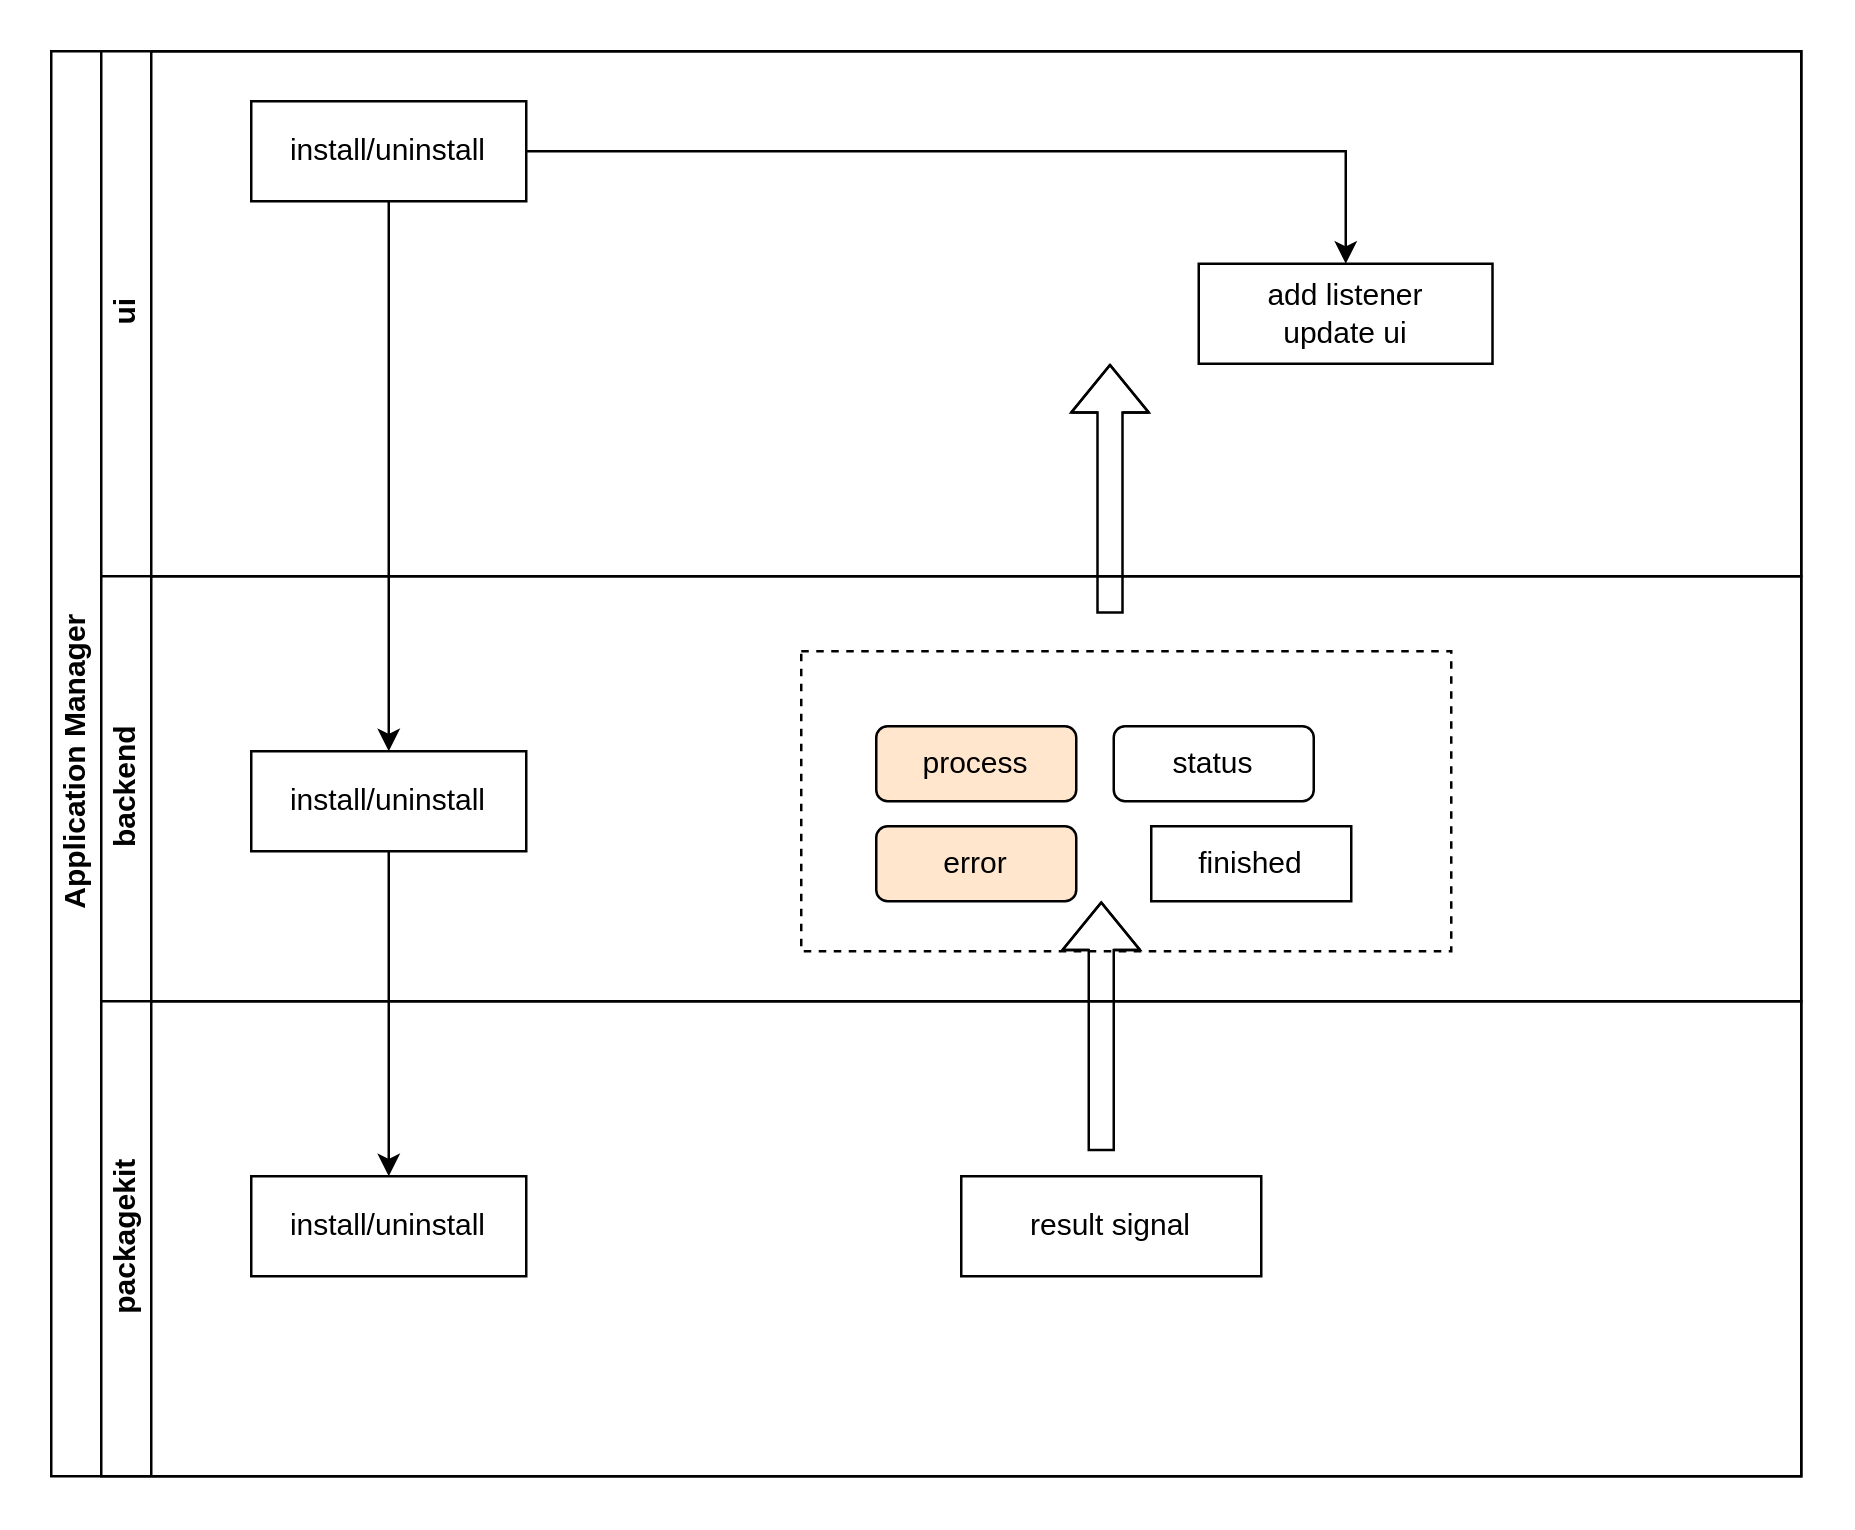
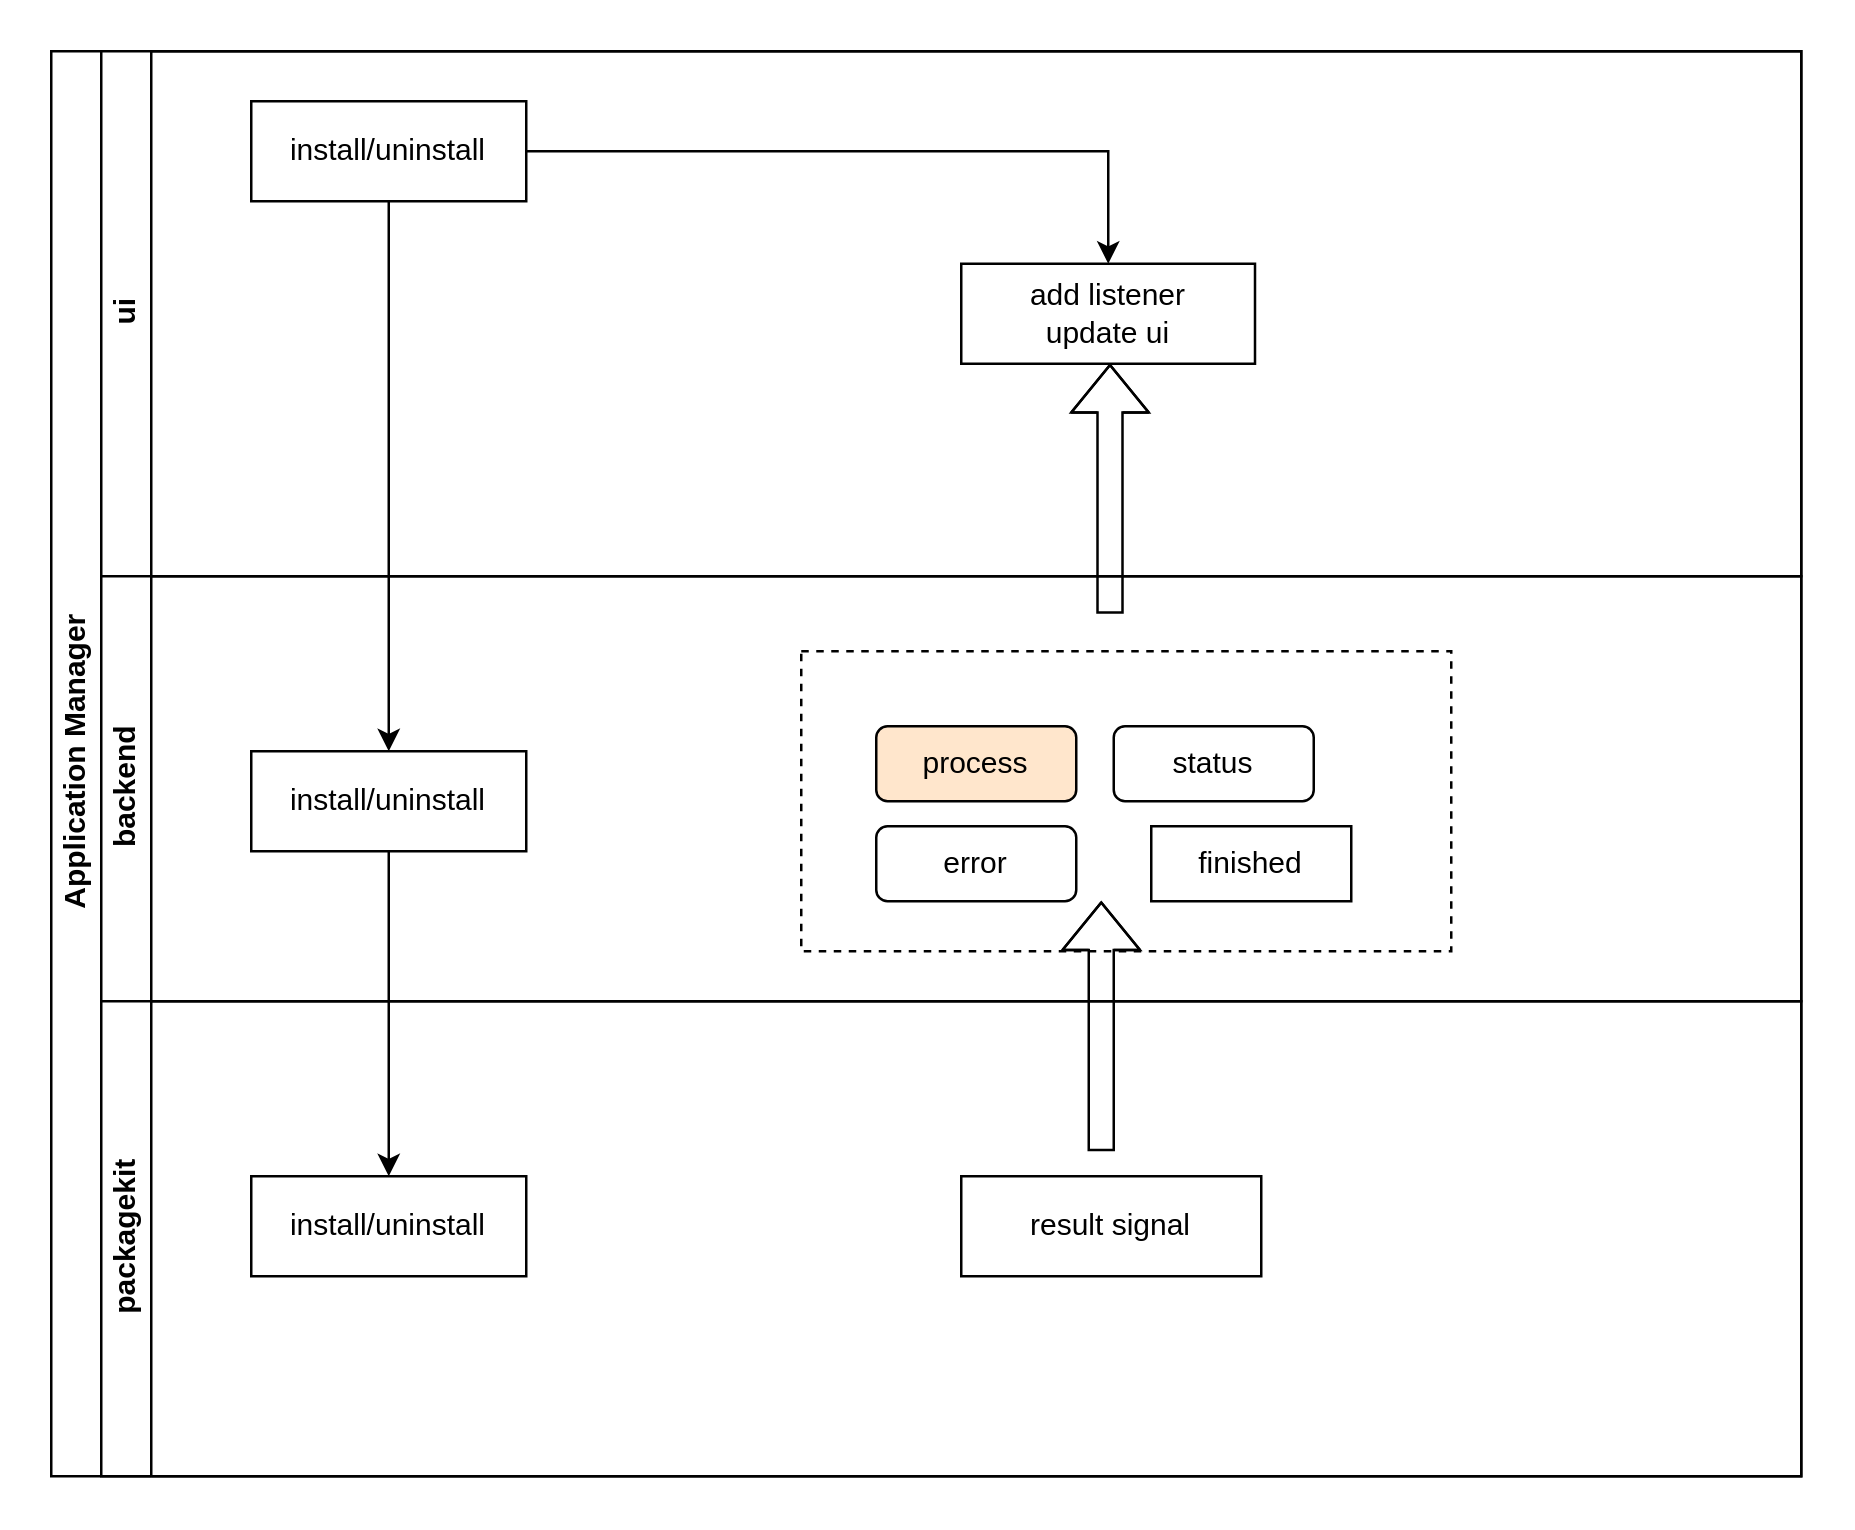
node "add listener update ui": moved (1346, 314) -> (1108, 314)
node "error": fillcolor #ffe6cc -> #ffffff
